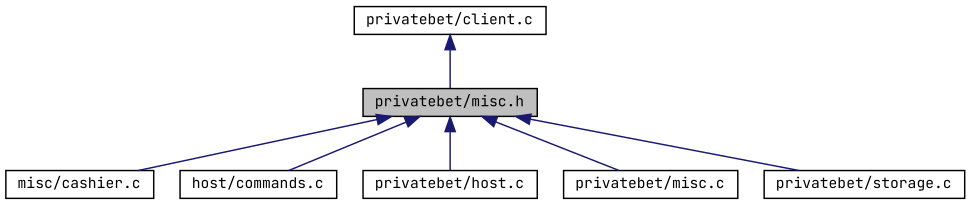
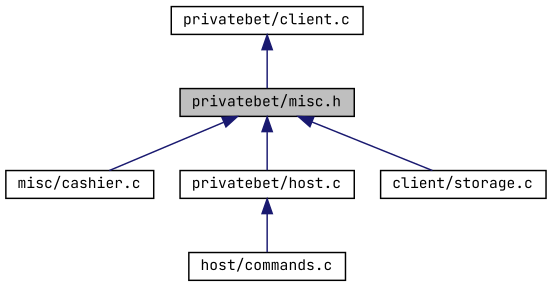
edge "host/commands.c" -> "privatebet/misc.h": now "host/commands.c" -> "privatebet/host.c"
node "privatebet/misc.c": removed
node "privatebet/storage.c": label "privatebet/storage.c" -> "client/storage.c"
